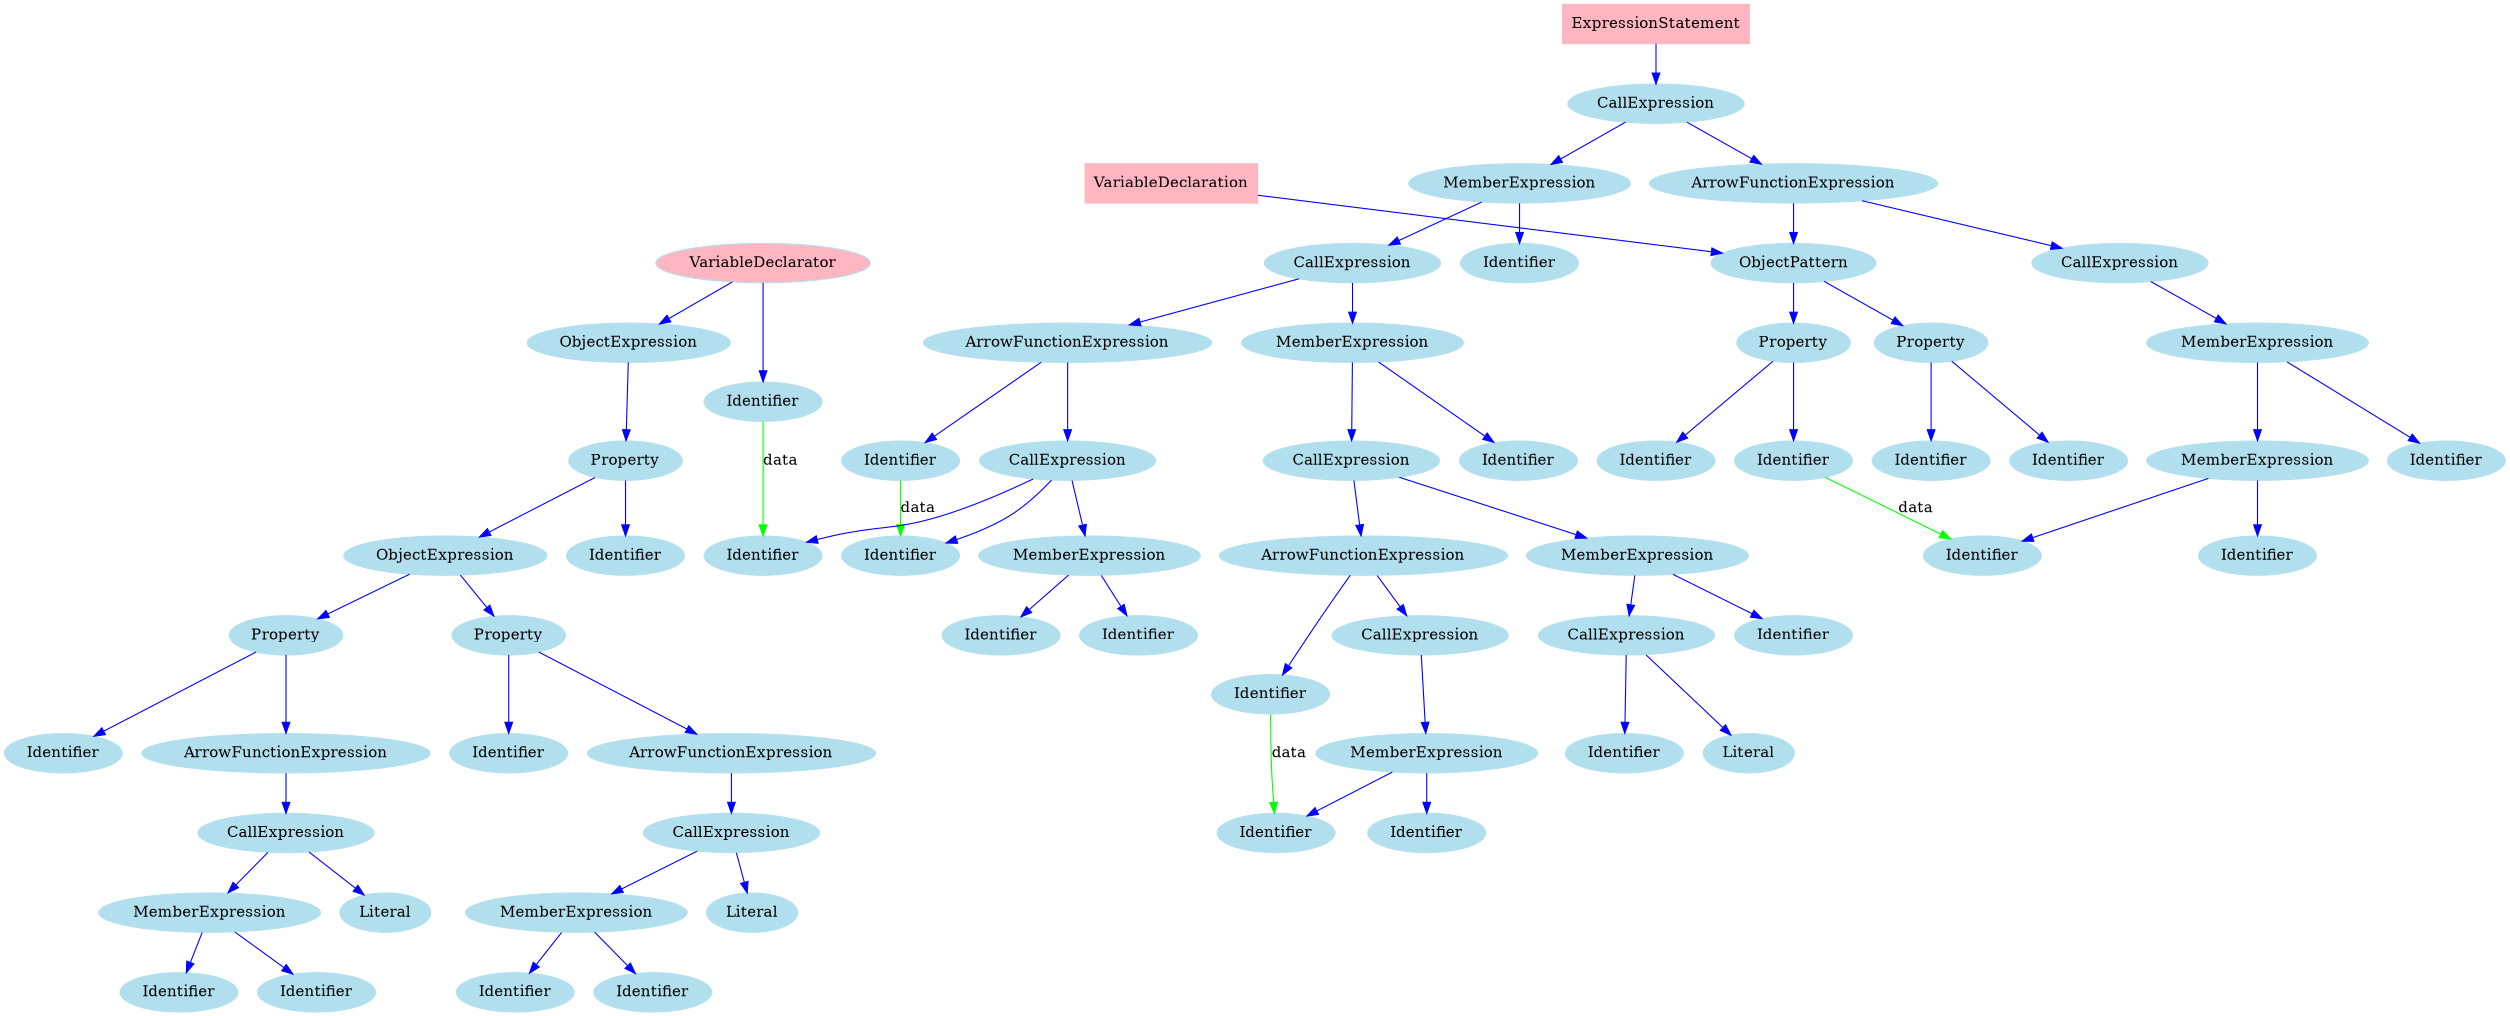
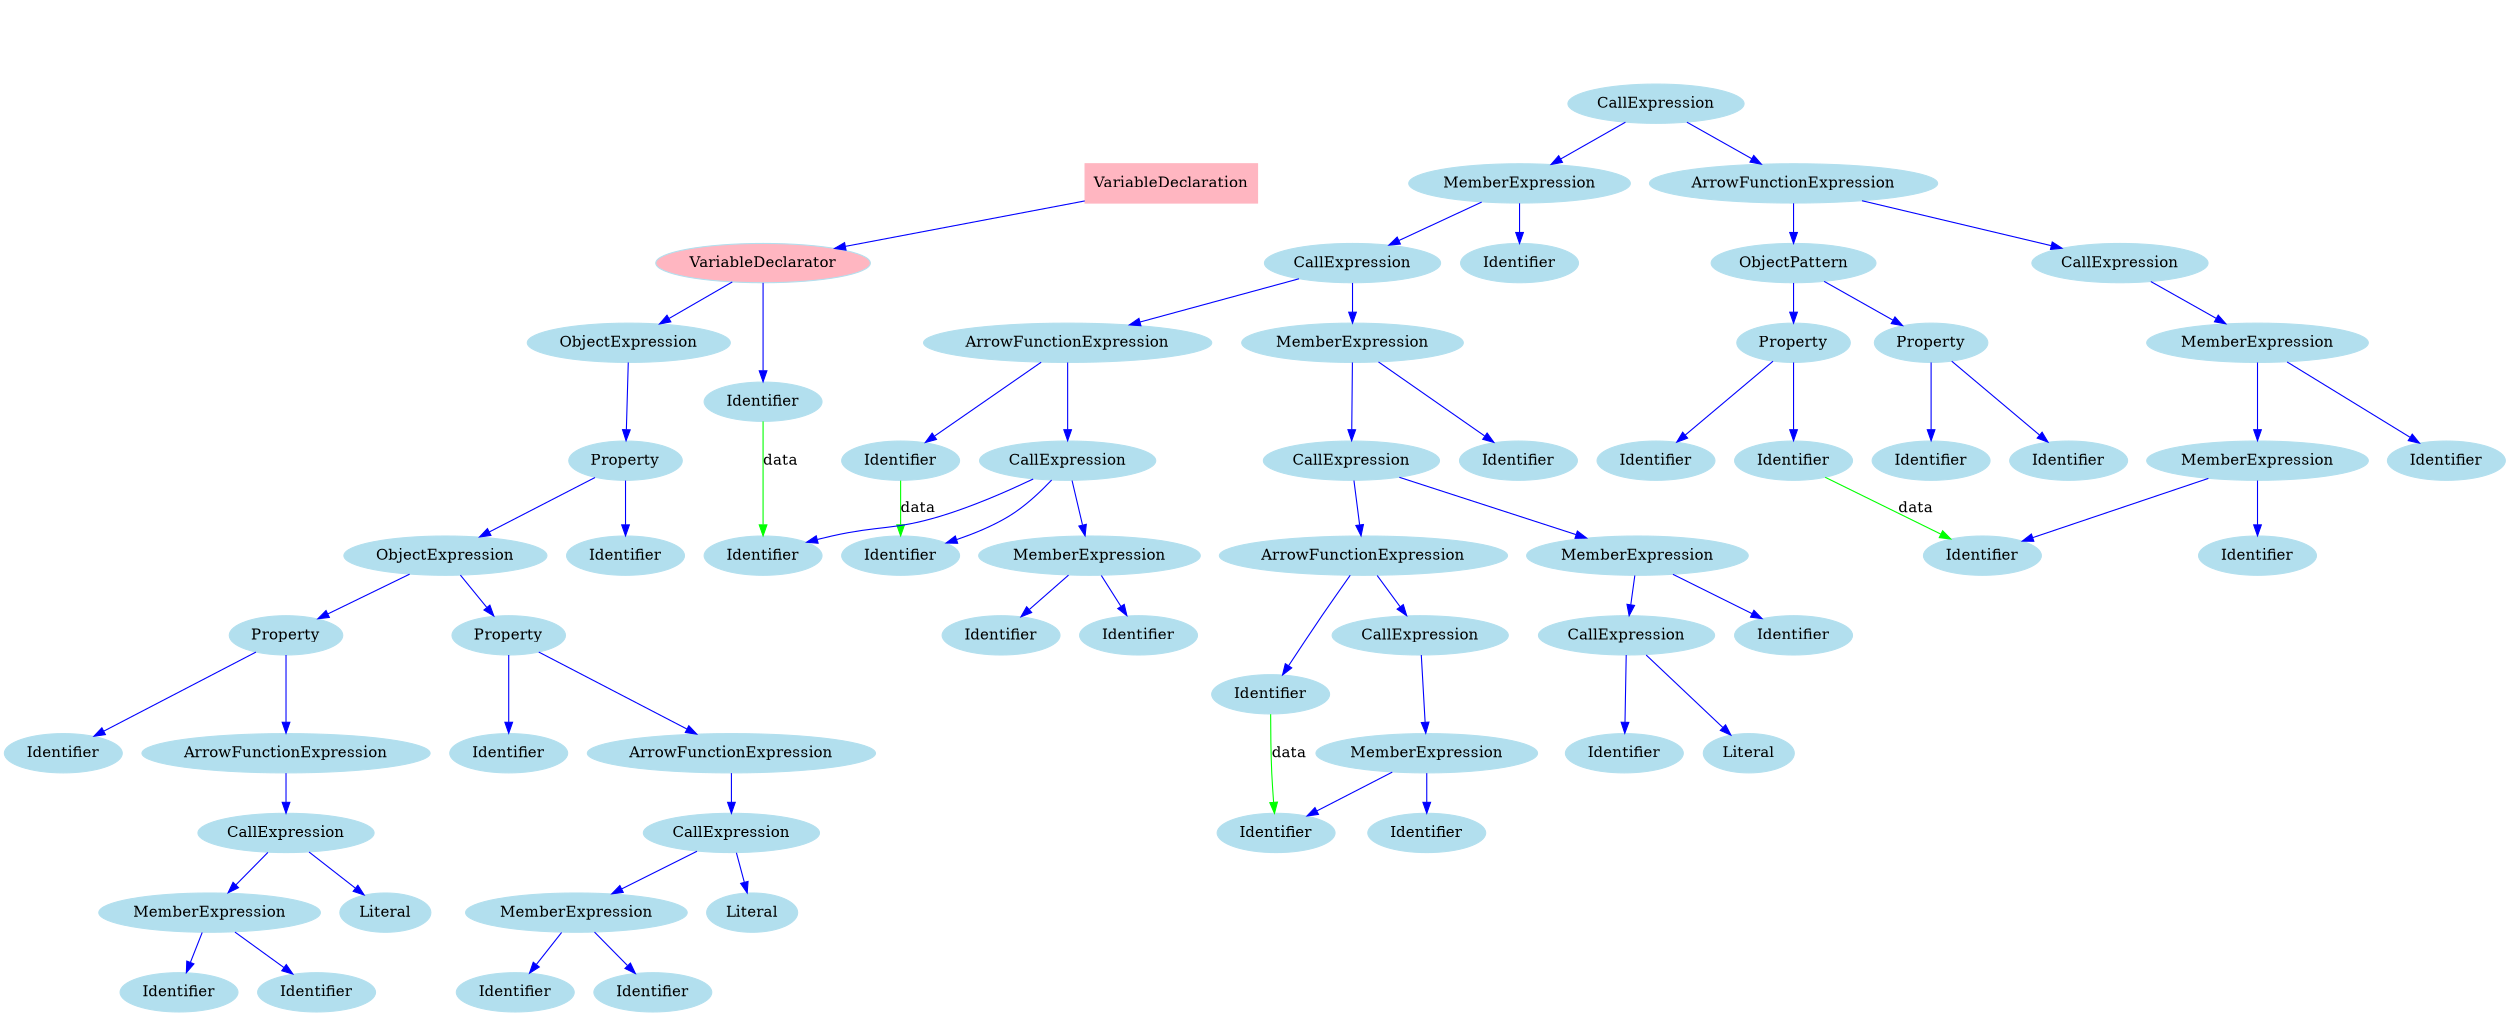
node "ExpressionStatement": removed
edge "VariableDeclaration" -> "ObjectPattern": now "VariableDeclaration" -> "VariableDeclarator"
